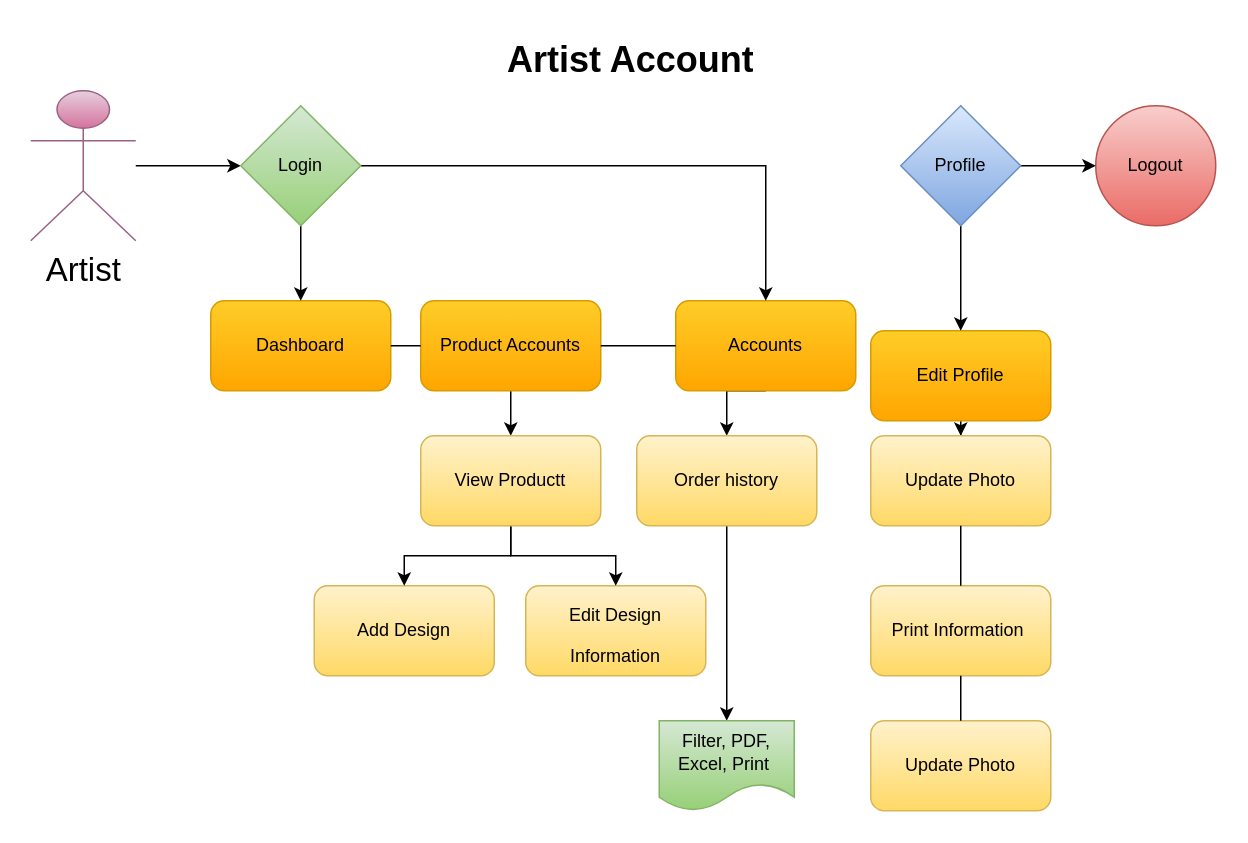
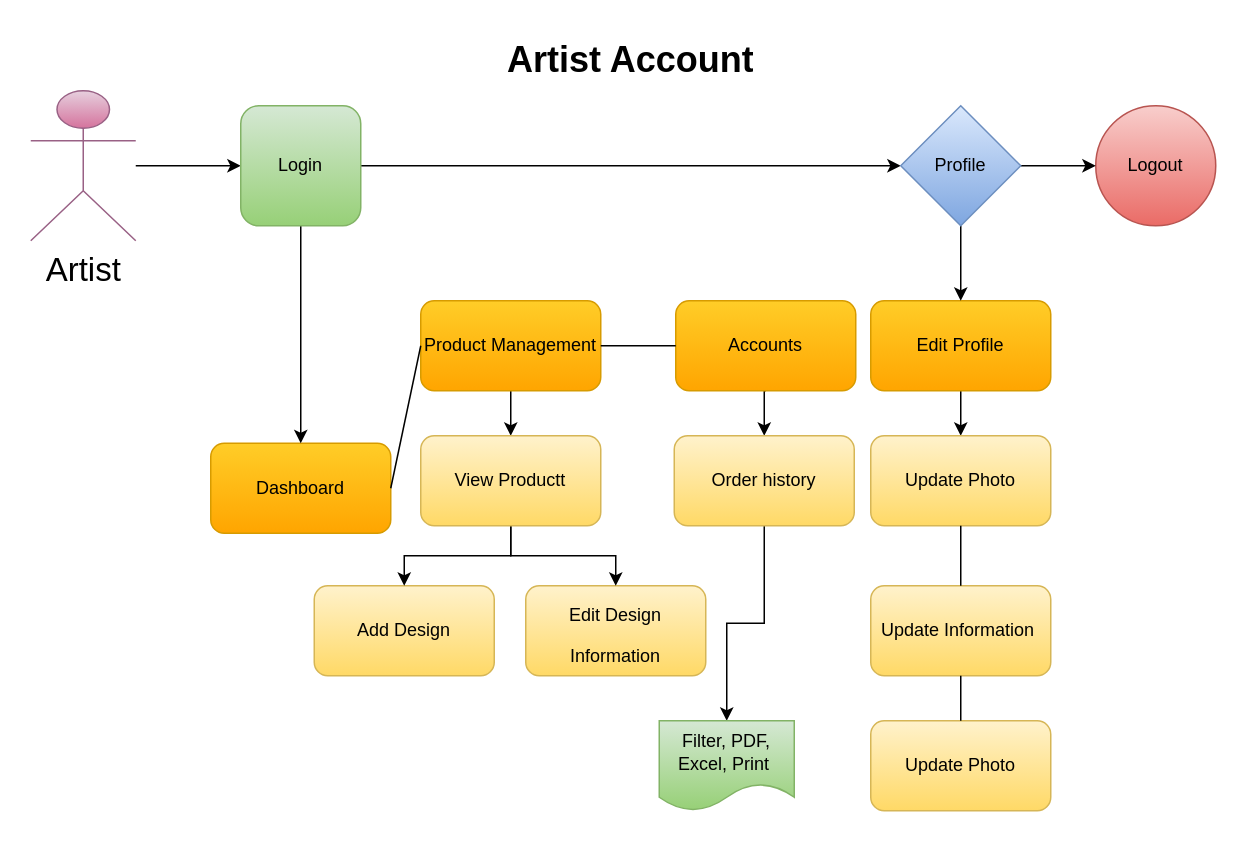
node "Login": shape diamond -> rounded rectangle
edge "Login" -> "Accounts": now "Login" -> "Profile"
node "Dashboard": moved (301, 346) -> (301, 488)
node "Product Accounts": label "Product Accounts" -> "Product Management"
node "Edit Profile": moved (961, 376) -> (961, 346)
node "Order history": moved (727, 481) -> (764, 481)
node "Print Information": label "Print Information" -> "Update Information"
